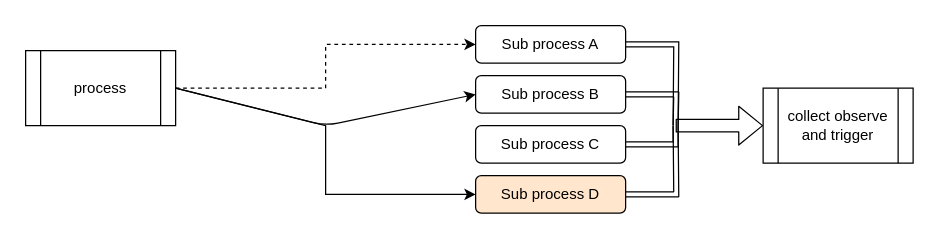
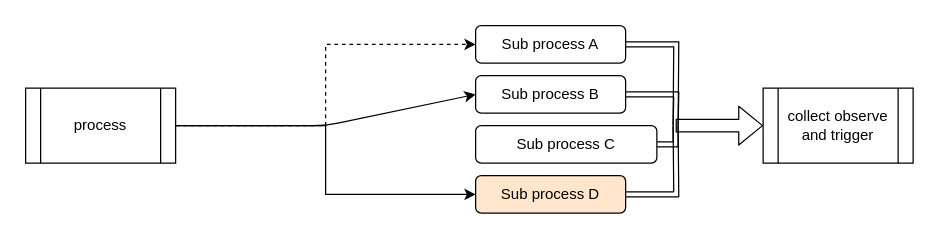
node "process": moved (101, 88) -> (101, 126)
node "Sub process C": size 150x38 -> 181x38
